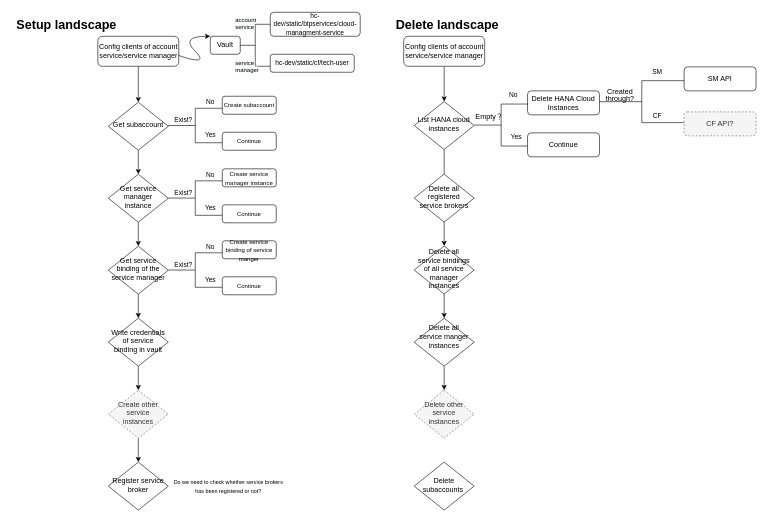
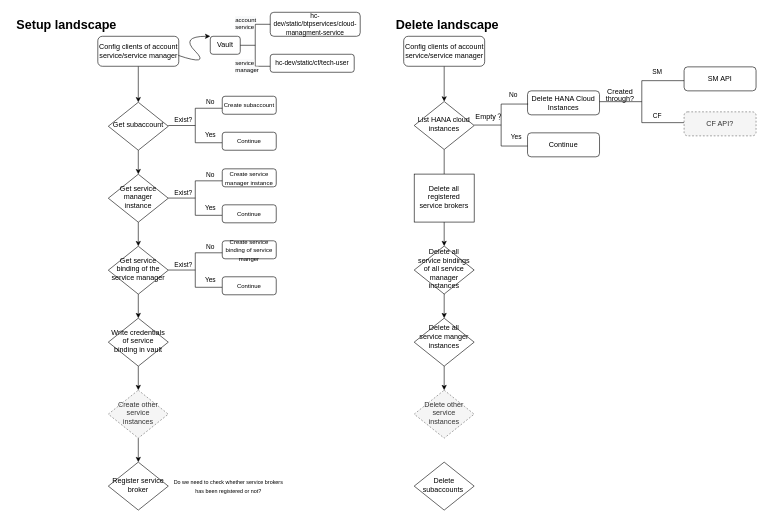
node "Delete all registered service brokers": shape diamond -> rectangle
